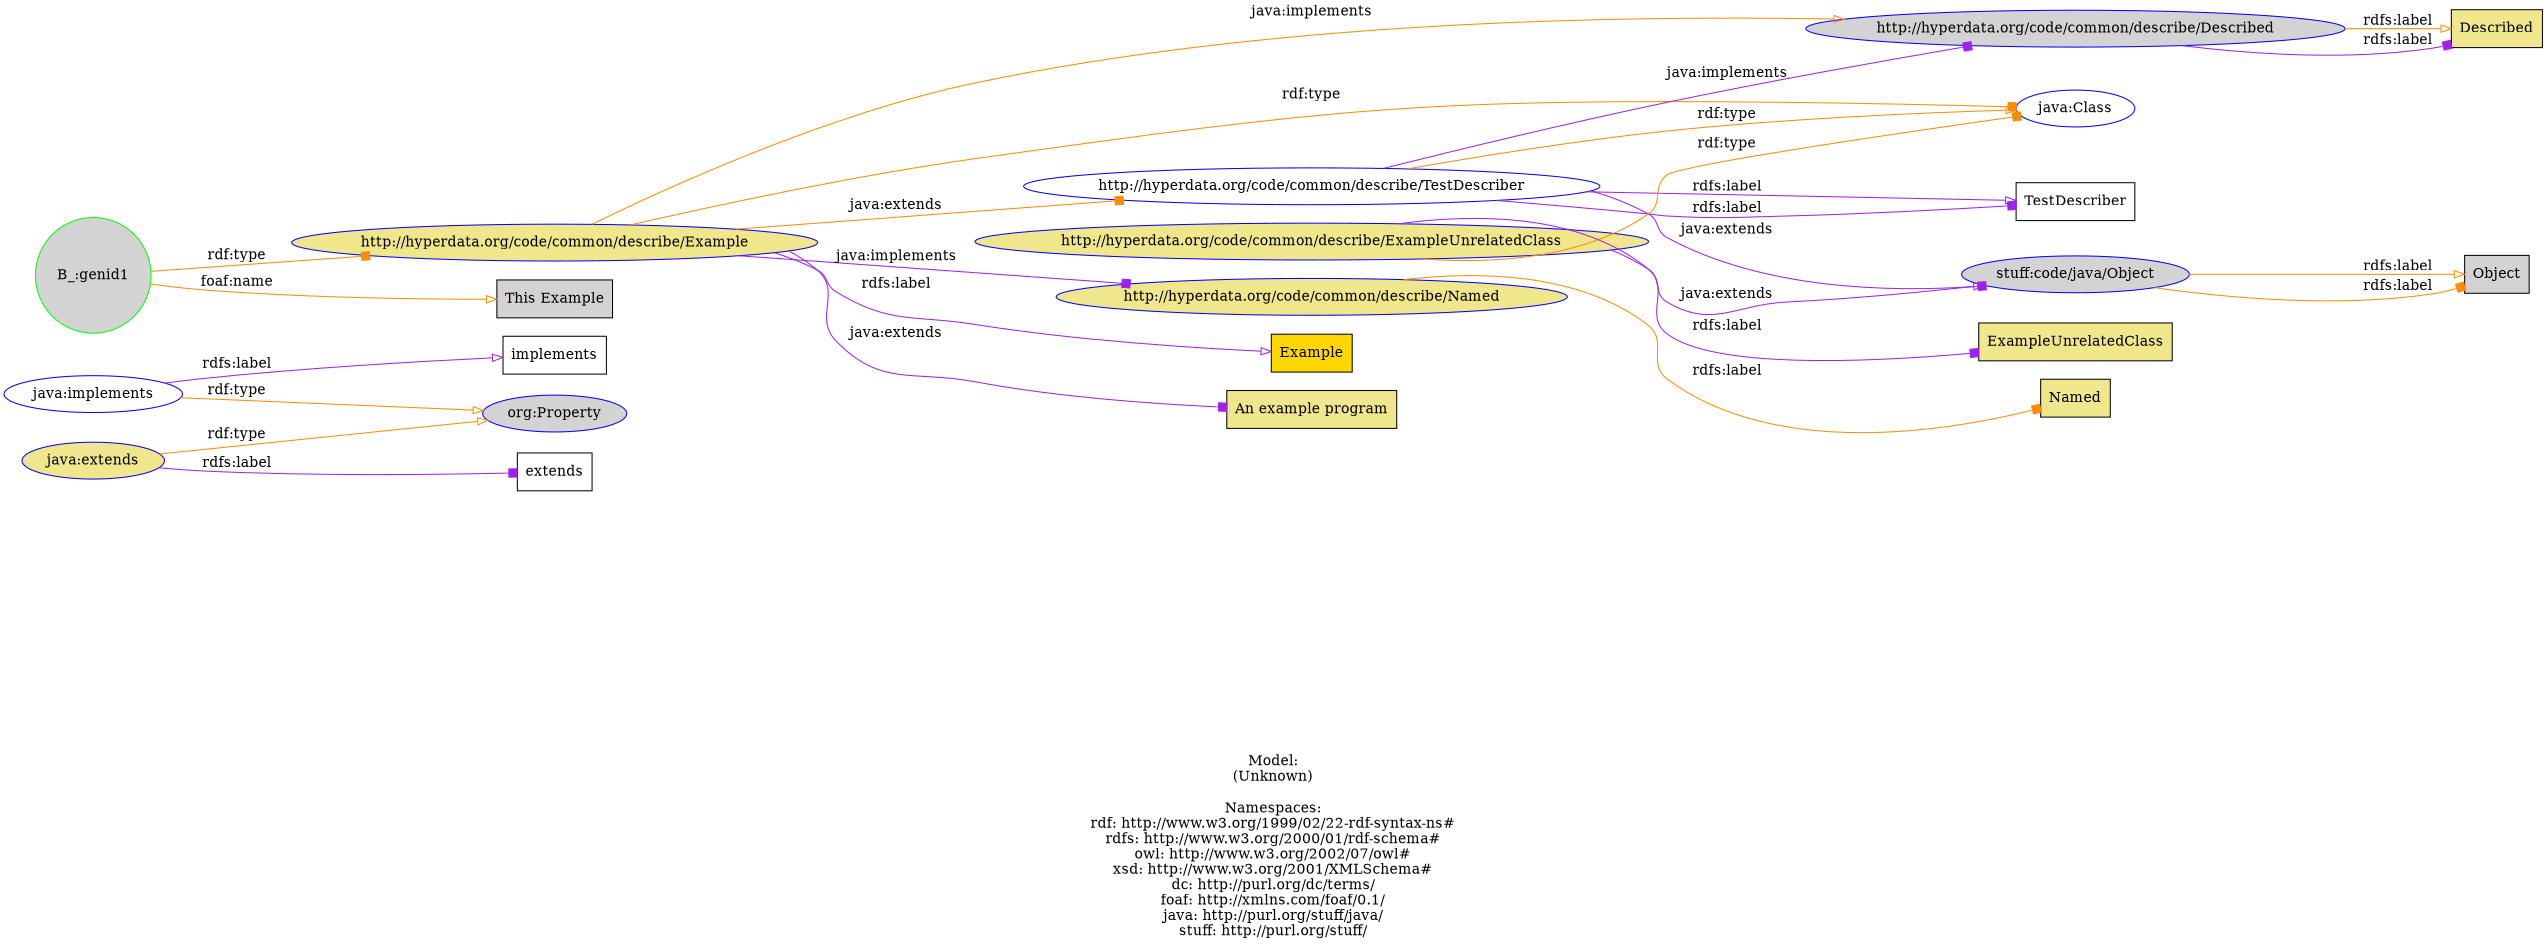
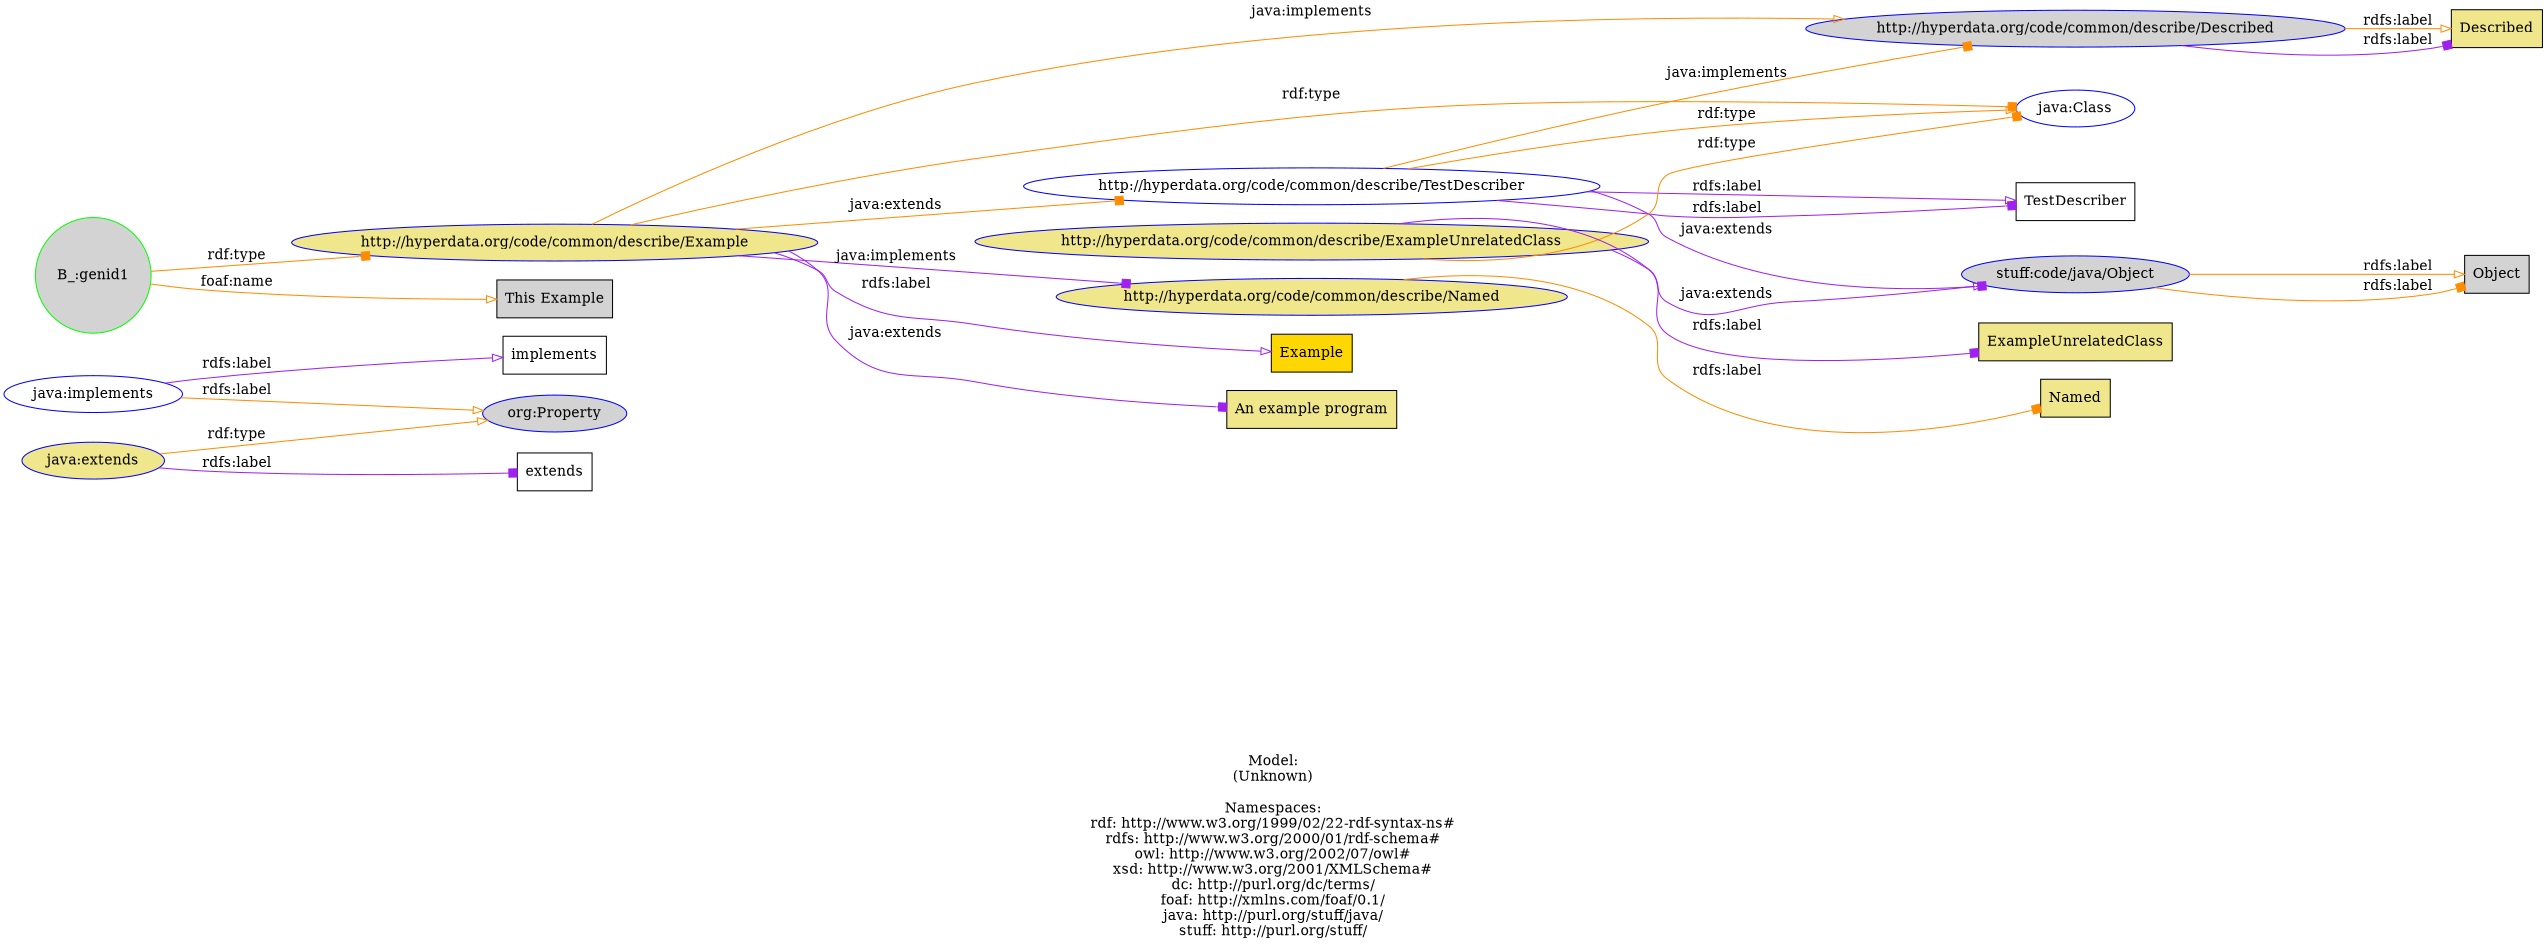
edge "http://hyperdata.org/code/common/describe/TestDescriber" -> "http://hyperdata.org/code/common/describe/Described": color purple -> darkorange
edge "java:implements" -> "org:Property": label "rdf:type" -> "rdfs:label"
